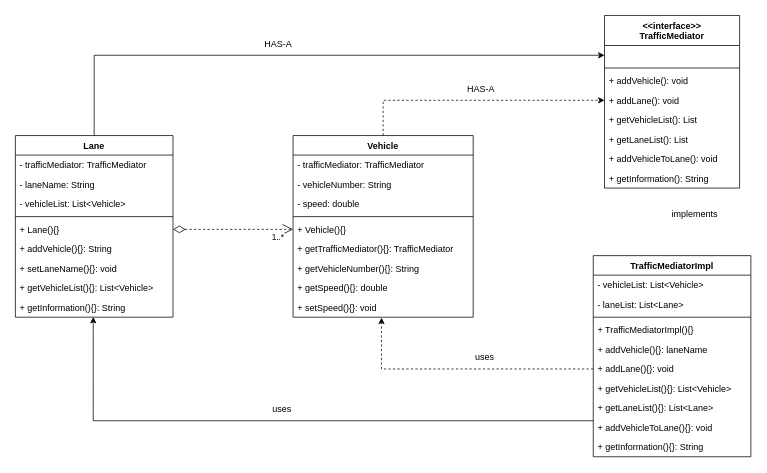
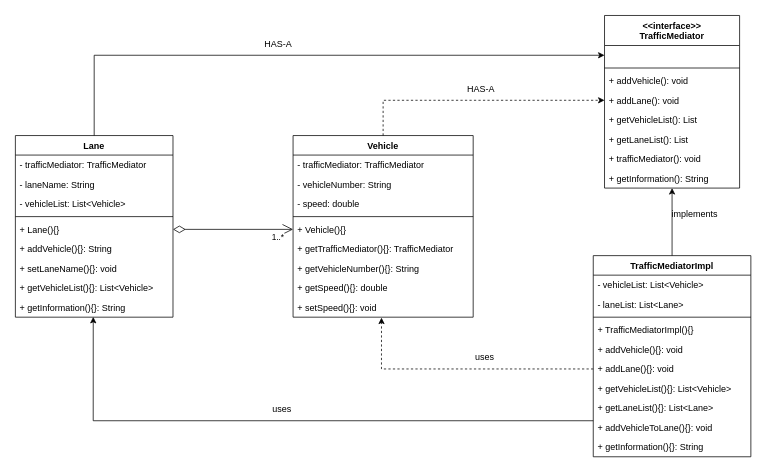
node "+ addVehicleToLane(): void": label "+ addVehicleToLane(): void" -> "+ trafficMediator(): void"
edge "TrafficMediatorImpl" -> "+ getInformation(): String": added
edge "+ Lane(){}" -- "+ Vehicle(){}": style dashed -> solid
node "+ addVehicle(){}: laneName": label "+ addVehicle(){}: laneName" -> "+ addVehicle(){}: void"
